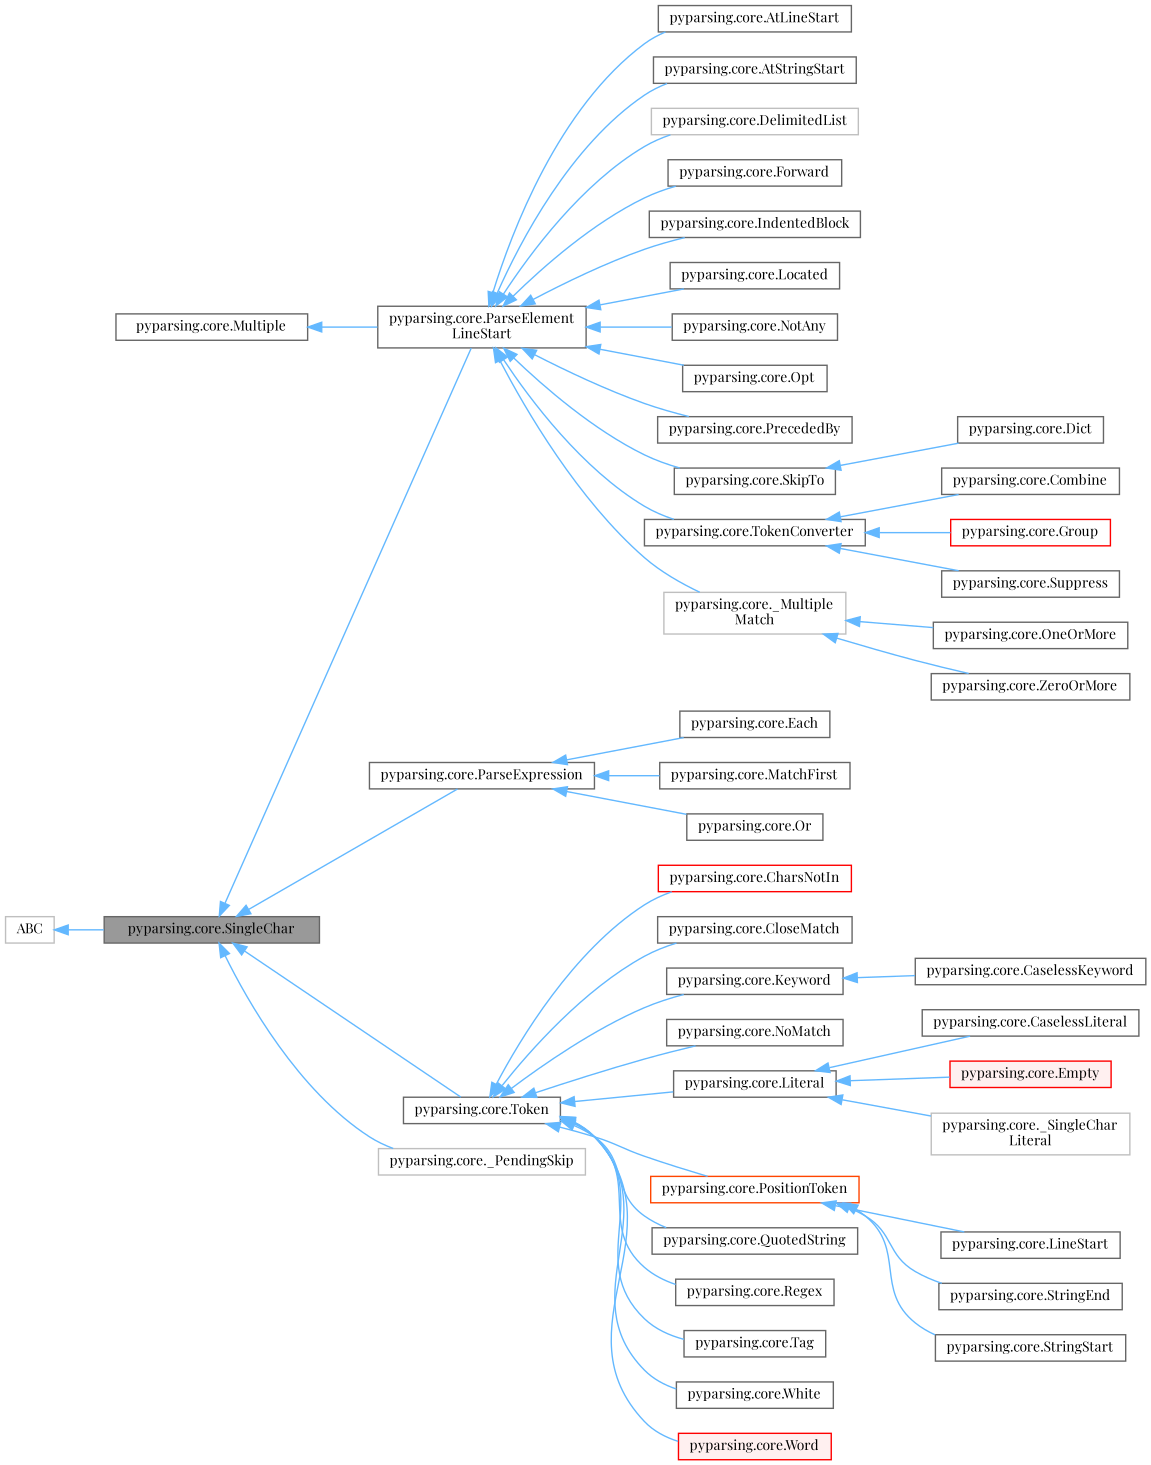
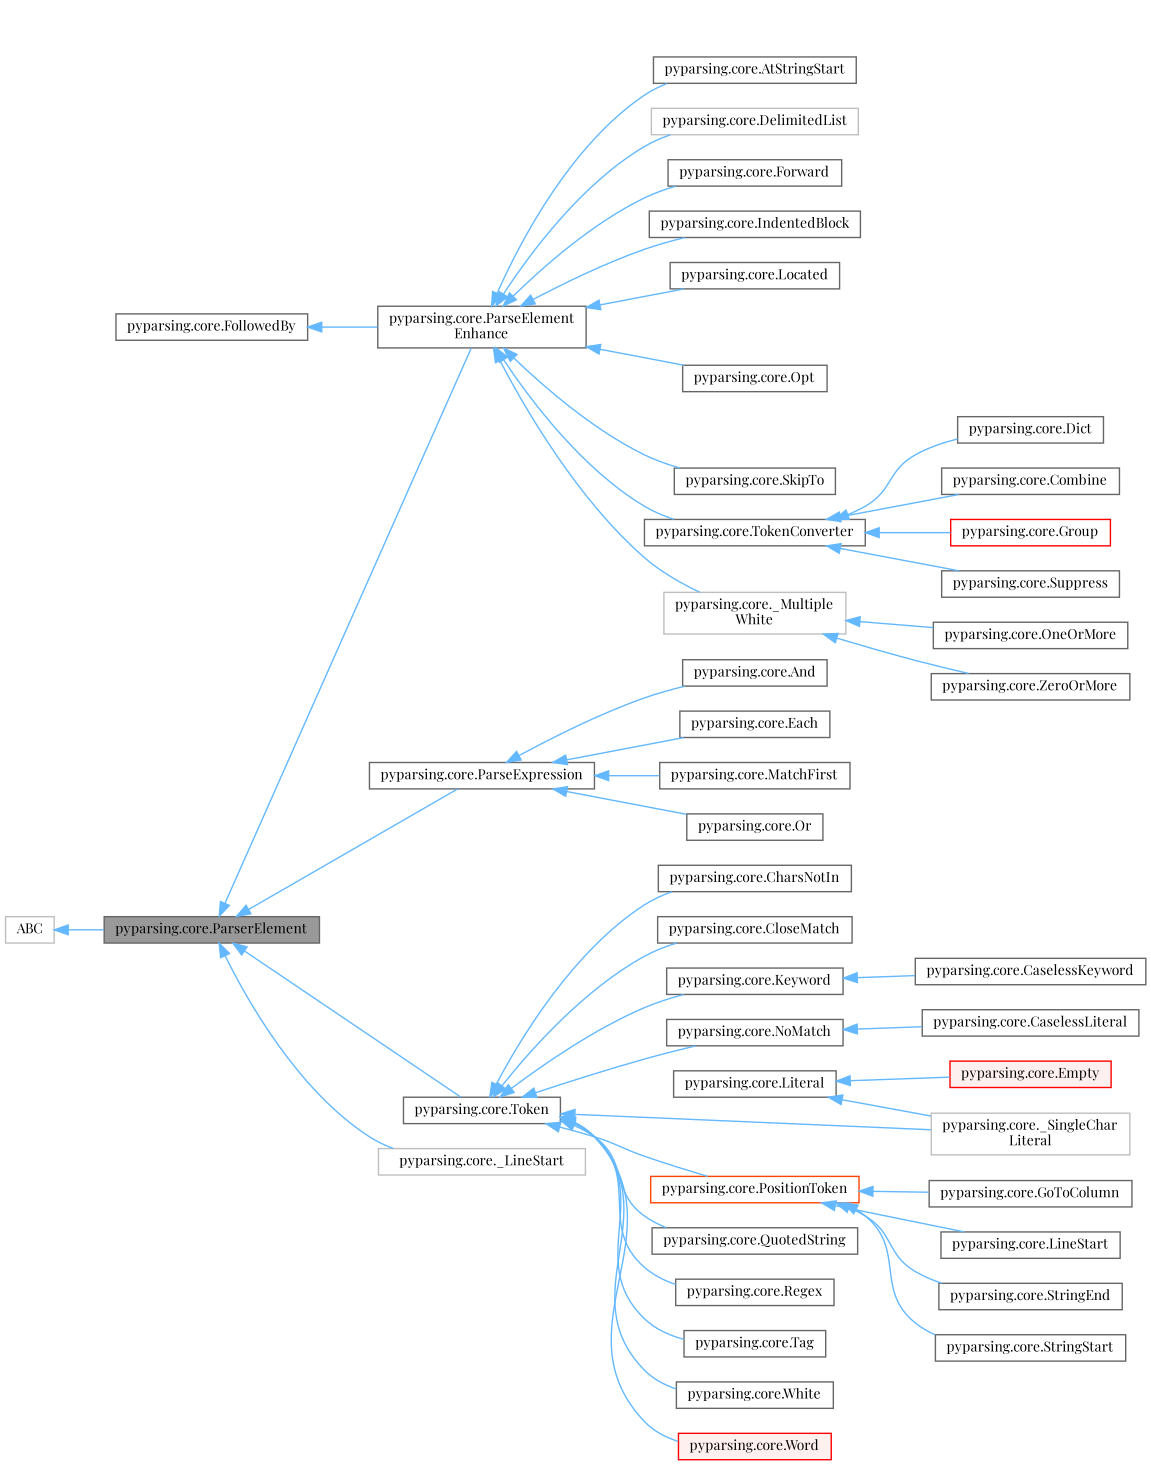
node "pyparsing.core.AtLineStart": removed
node "pyparsing.core.Multiple": label "pyparsing.core.Multiple" -> "pyparsing.core.FollowedBy"
node "pyparsing.core.ParseElement LineStart": label "pyparsing.core.ParseElement LineStart" -> "pyparsing.core.ParseElement Enhance"
node "pyparsing.core.NotAny": removed
node "pyparsing.core.PrecededBy": removed
edge "pyparsing.core.Dict" -> "pyparsing.core.SkipTo": now "pyparsing.core.Dict" -> "pyparsing.core.TokenConverter"
node "pyparsing.core._Multiple Match": label "pyparsing.core._Multiple Match" -> "pyparsing.core._Multiple White"
node "pyparsing.core.And": added
node "pyparsing.core.CharsNotIn": color red -> gray40
node "pyparsing.core.SingleChar": label "pyparsing.core.SingleChar" -> "pyparsing.core.ParserElement"
edge "pyparsing.core.CaselessLiteral" -> "pyparsing.core.Literal": now "pyparsing.core.CaselessLiteral" -> "pyparsing.core.NoMatch"
edge "pyparsing.core.Literal" -> "pyparsing.core.Token": now "pyparsing.core._SingleChar Literal" -> "pyparsing.core.Token"
node "pyparsing.core._PendingSkip": label "pyparsing.core._PendingSkip" -> "pyparsing.core._LineStart"
node "pyparsing.core.GoToColumn": added
